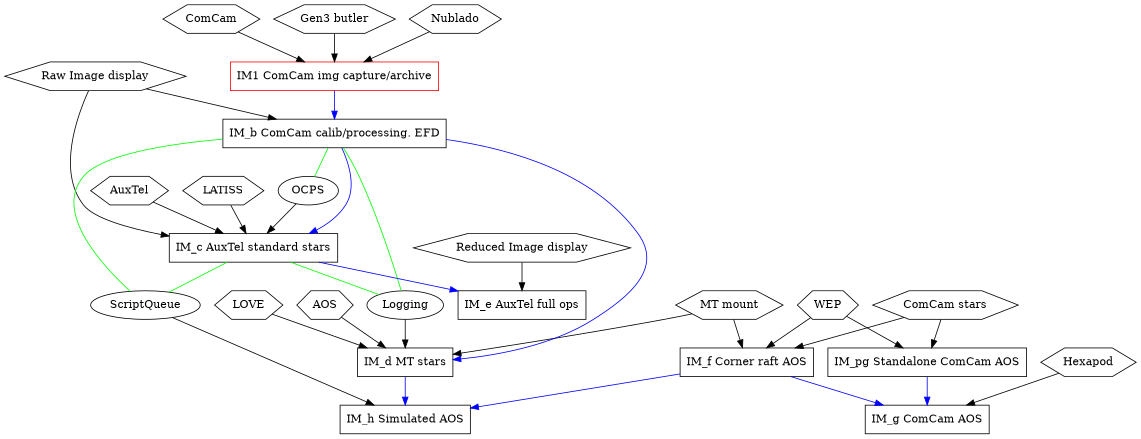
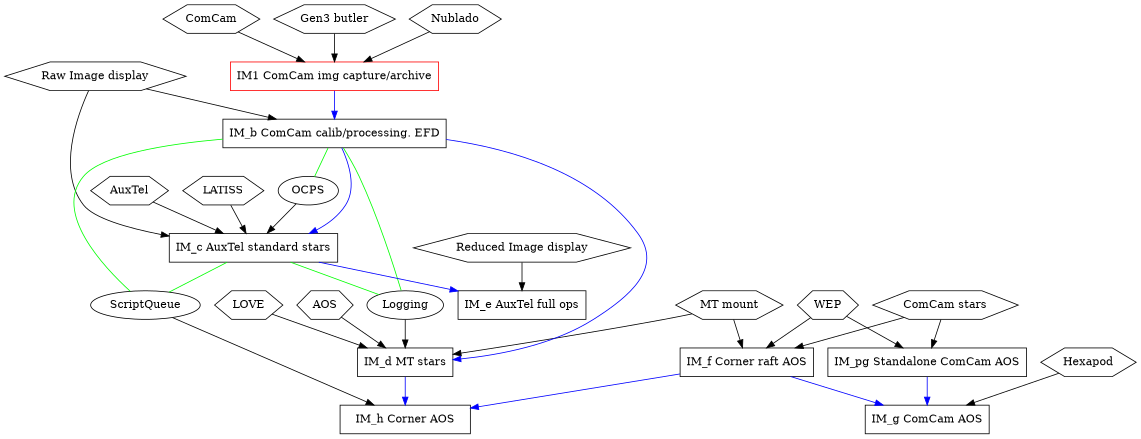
node "IM_h Simulated AOS": label "IM_h Simulated AOS" -> "IM_h Corner AOS"
